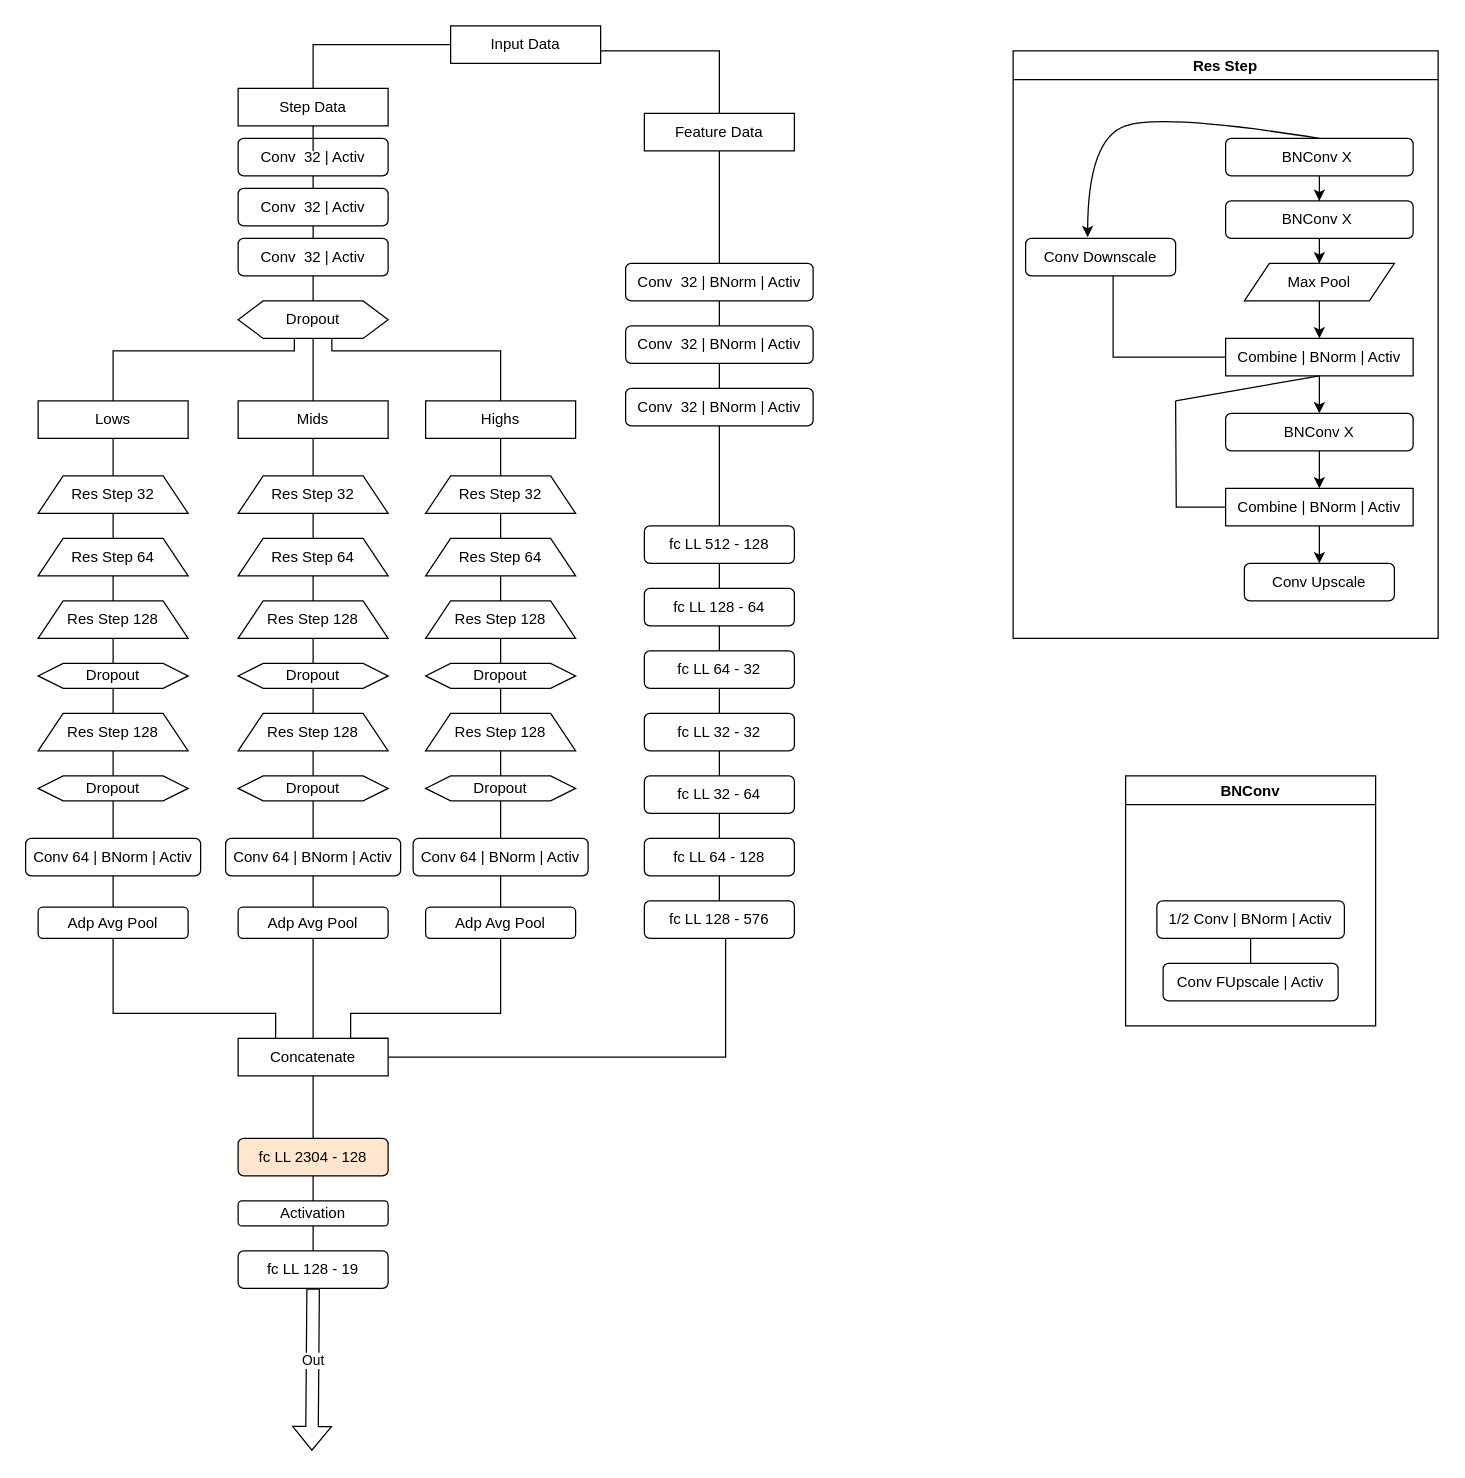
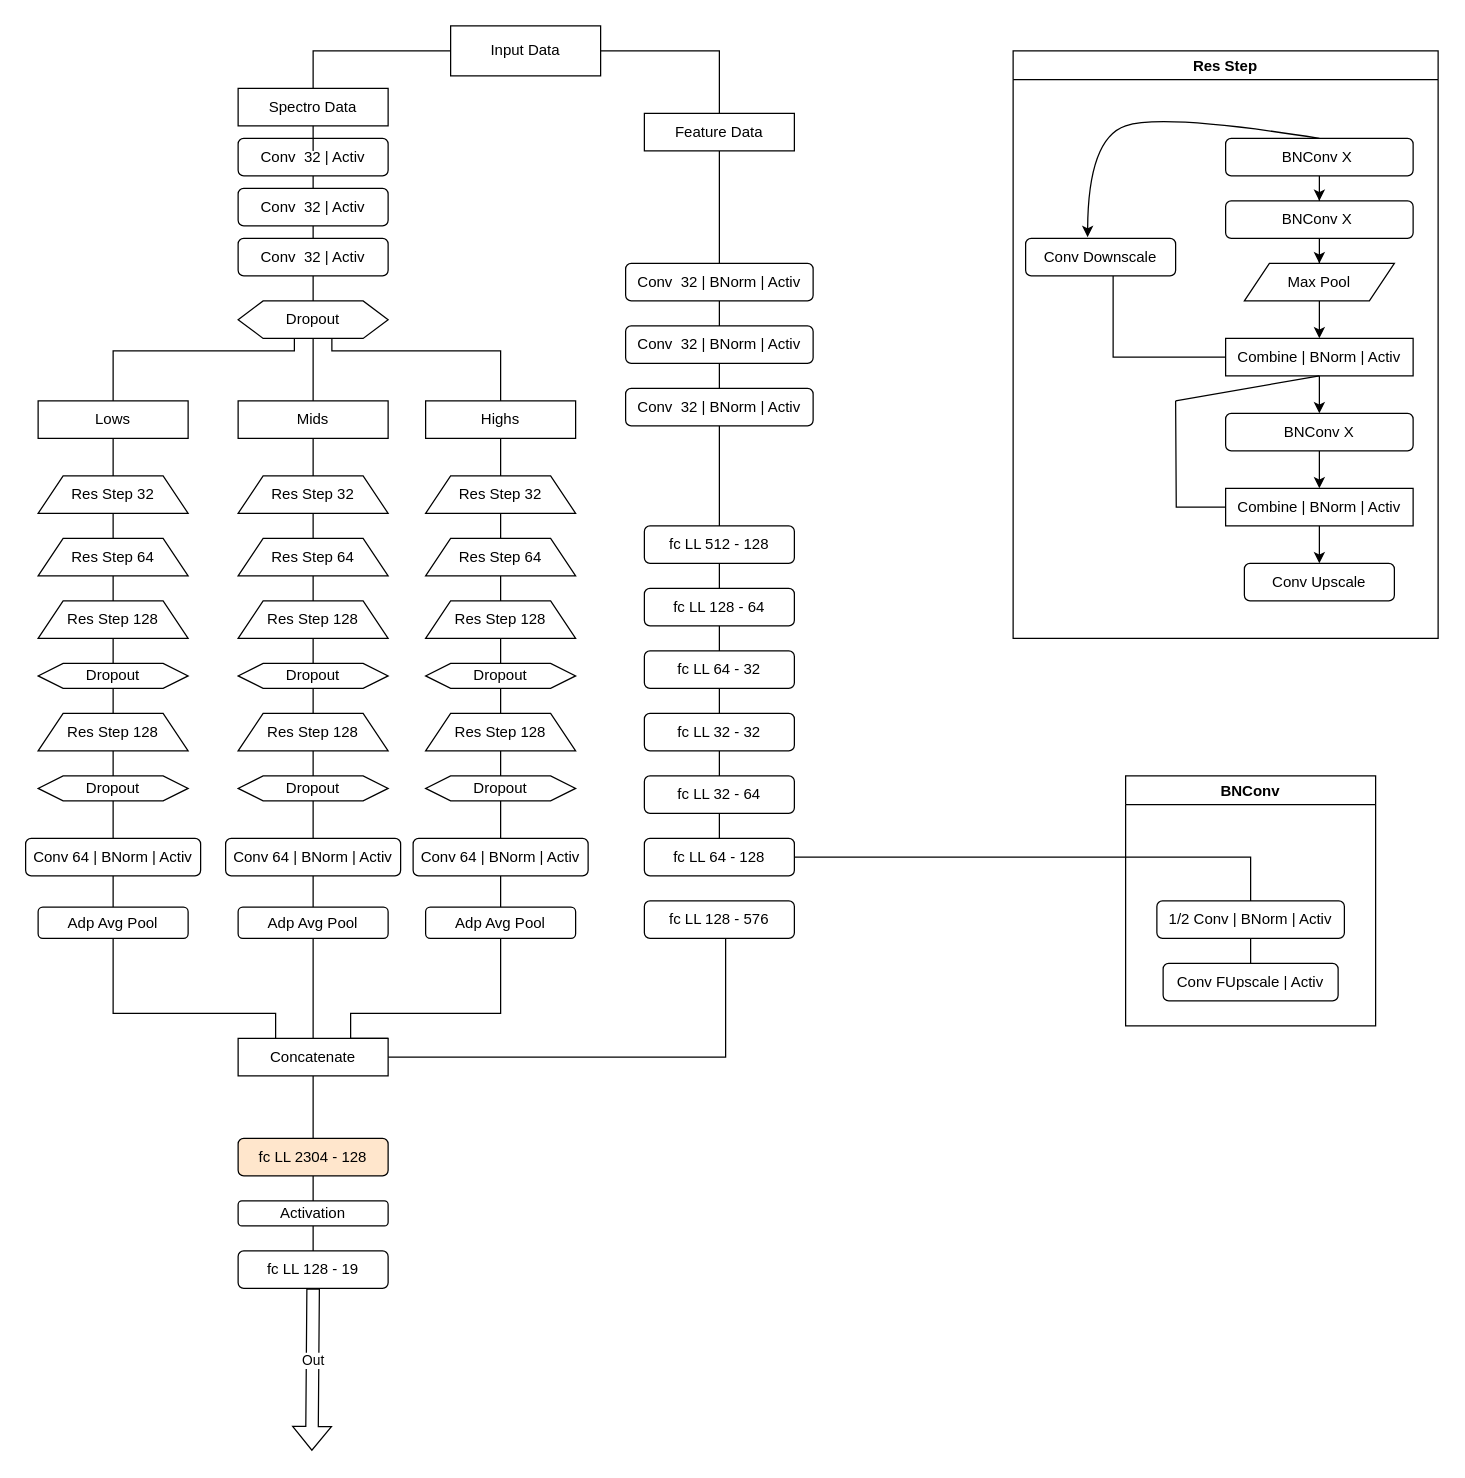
node "Input Data": size 150x38 -> 150x50
node "Step Data": label "Step Data" -> "Spectro Data"
edge "fc LL 64 - 128" -- "fc LL 128 - 576": now "fc LL 64 - 128" -- "1/2 Conv | BNorm | Activ"
